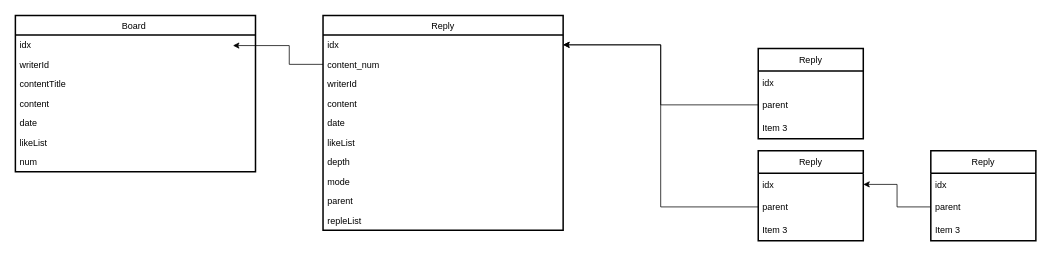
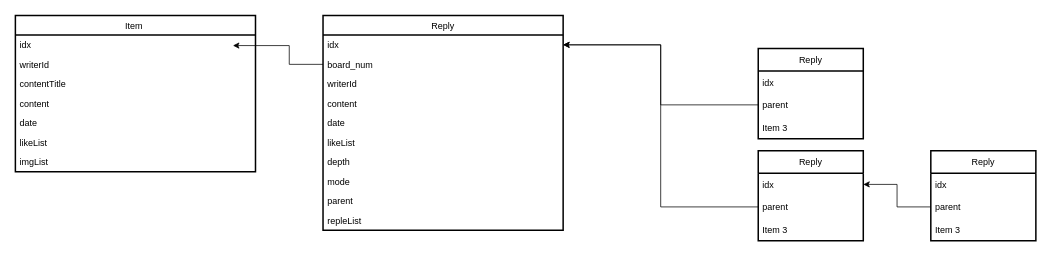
node "Board": label "Board" -> "Item"
node "content_num": label "content_num" -> "board_num"
node "num": label "num" -> "imgList"
